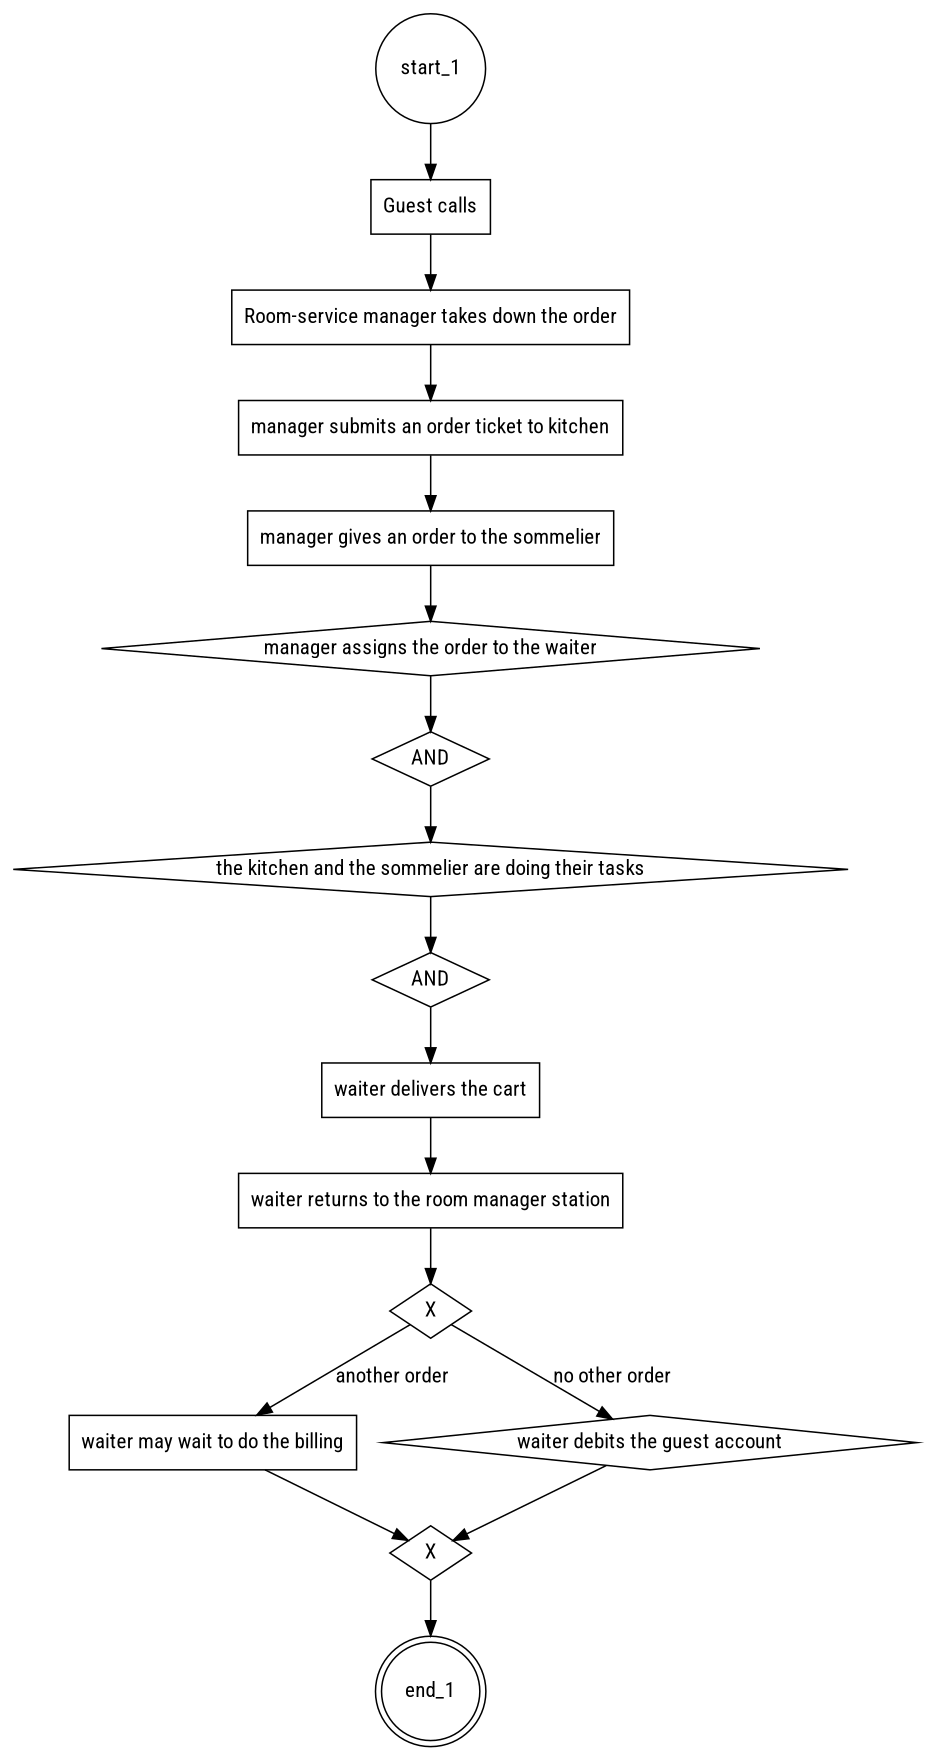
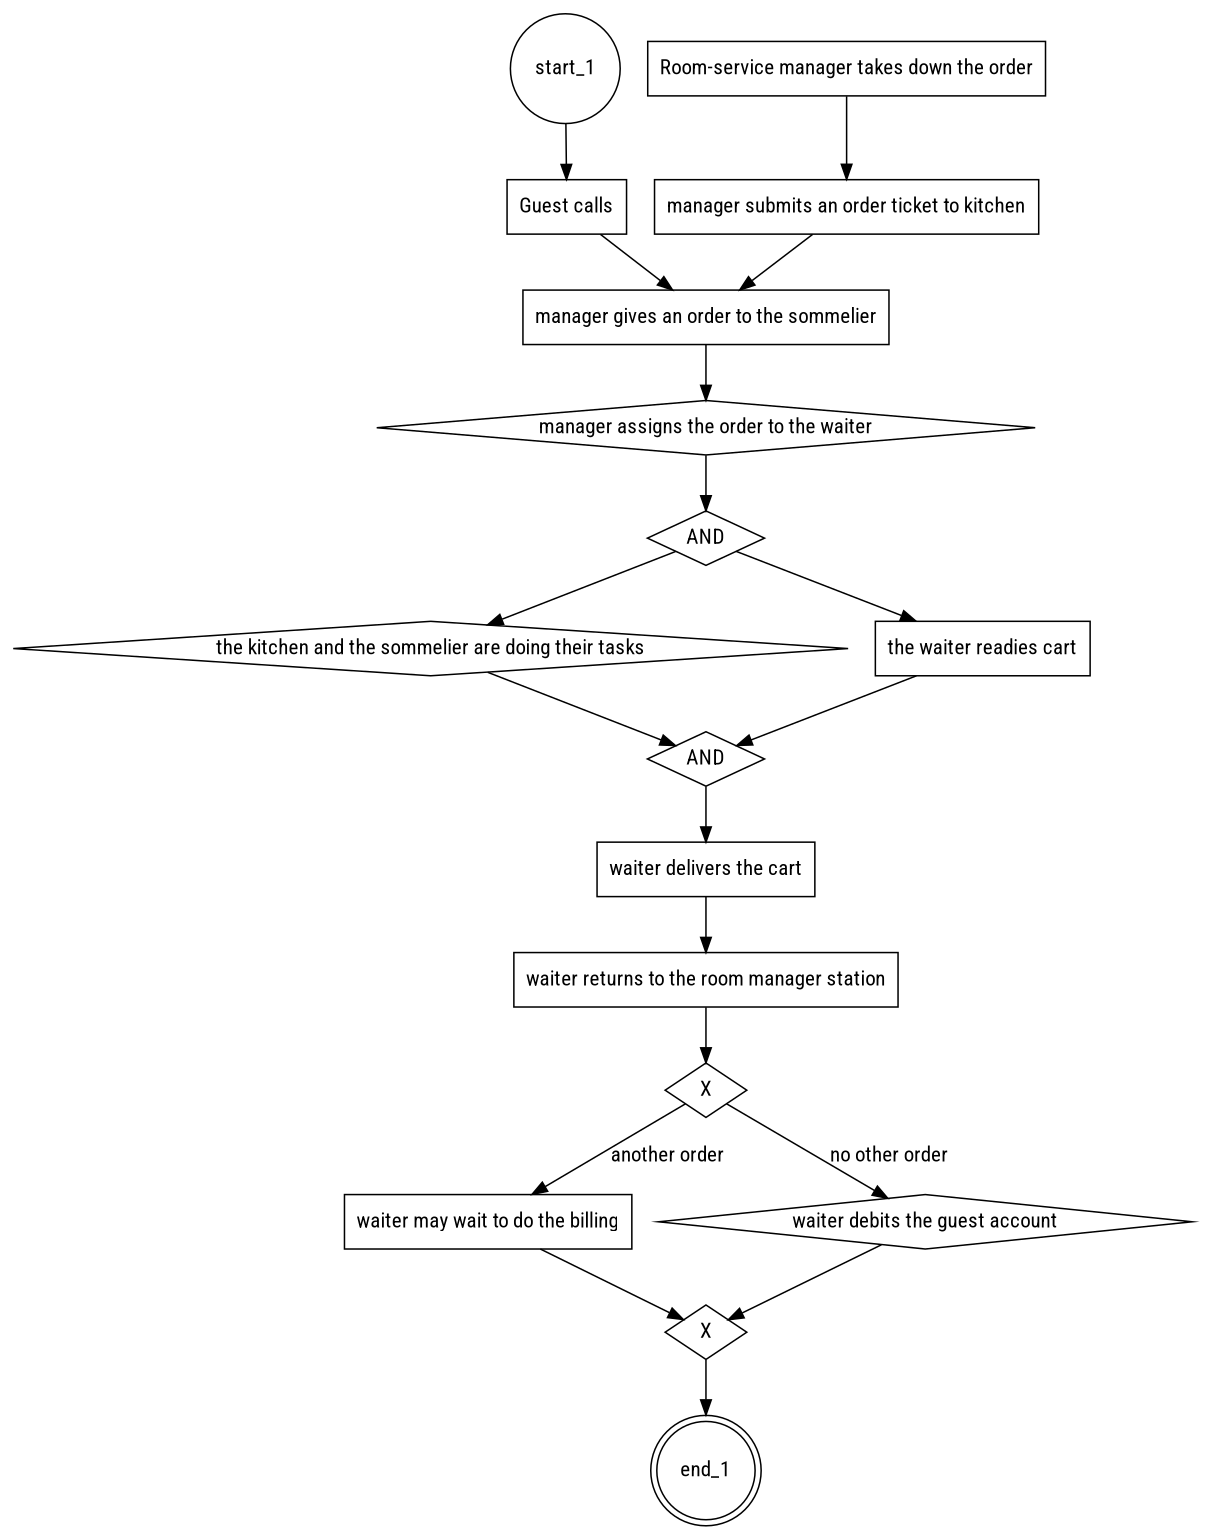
edge "Guest calls" -> "Room-service manager takes down the order": now "Guest calls" -> "manager gives an order to the sommelier"
node "the waiter readies cart": added
